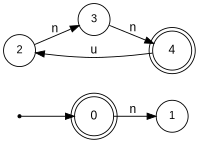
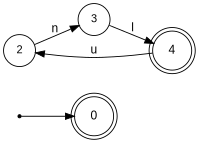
edge "3" -> "4": label "n" -> "l"
node "1": removed
